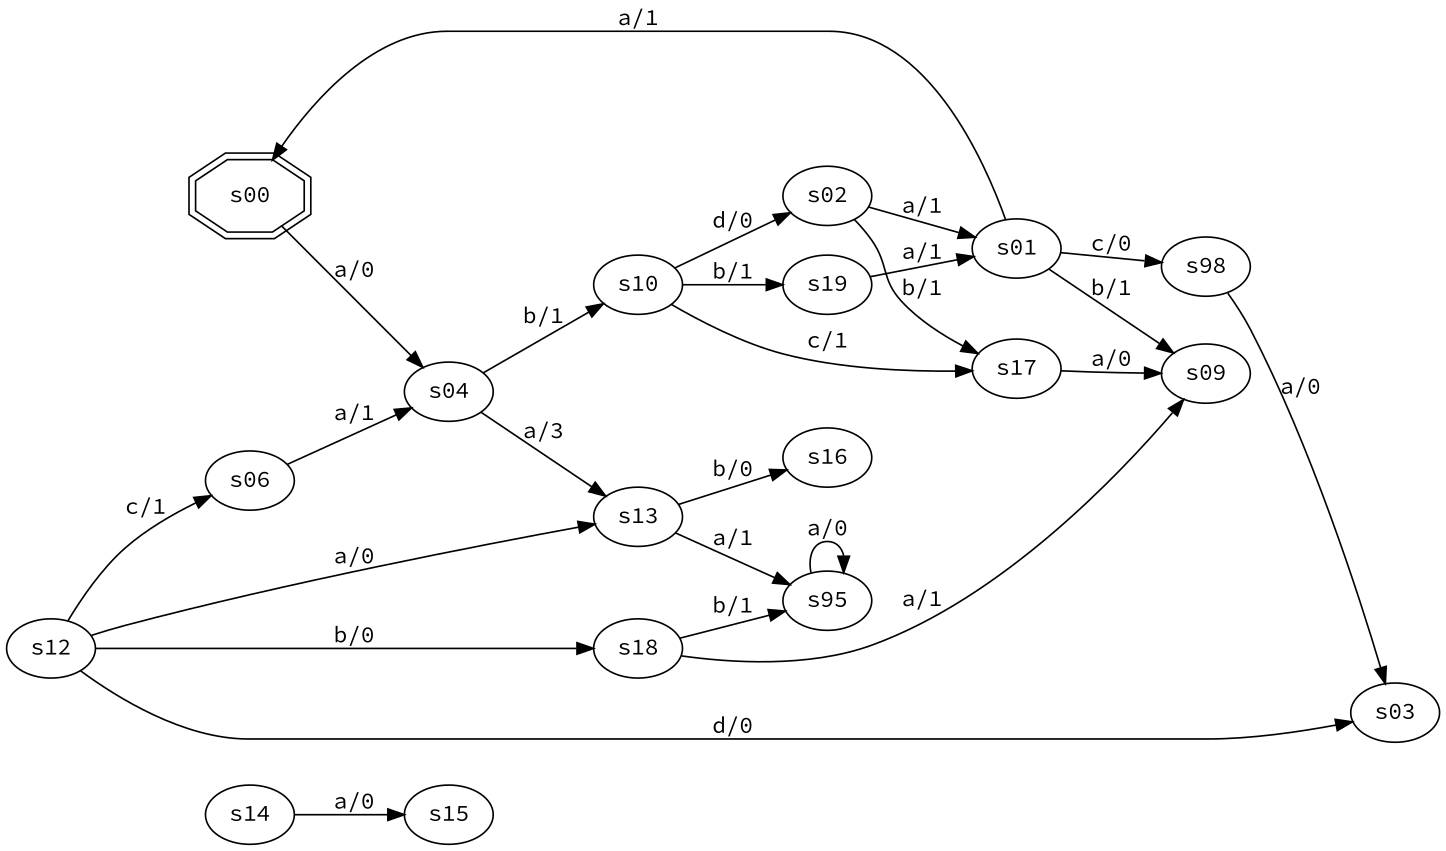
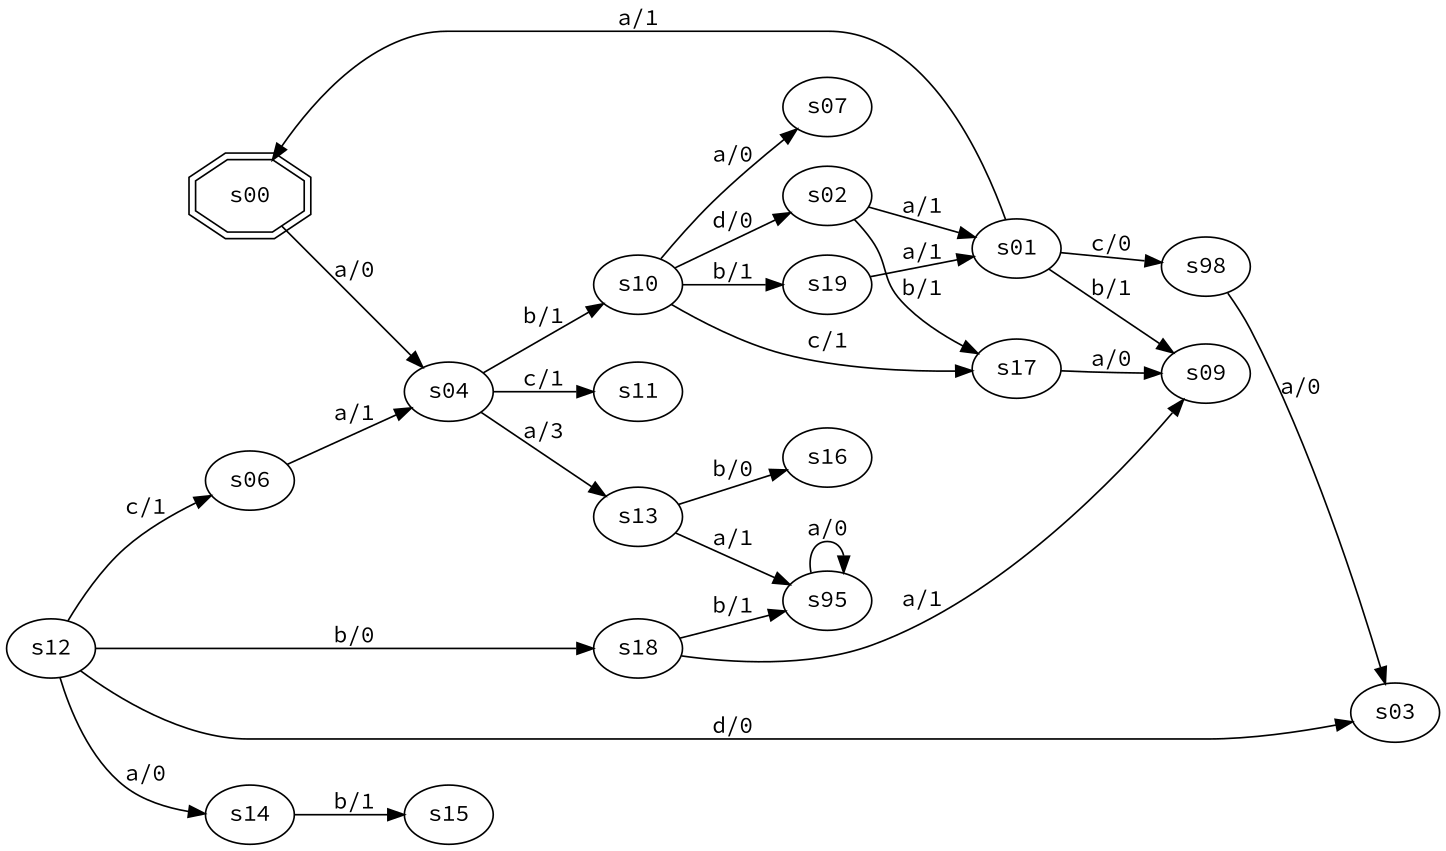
node "s07": added
node "s11": added
edge "s12" -> "s13": now "s12" -> "s14"
edge "s14" -> "s15": label "a/0" -> "b/1"
